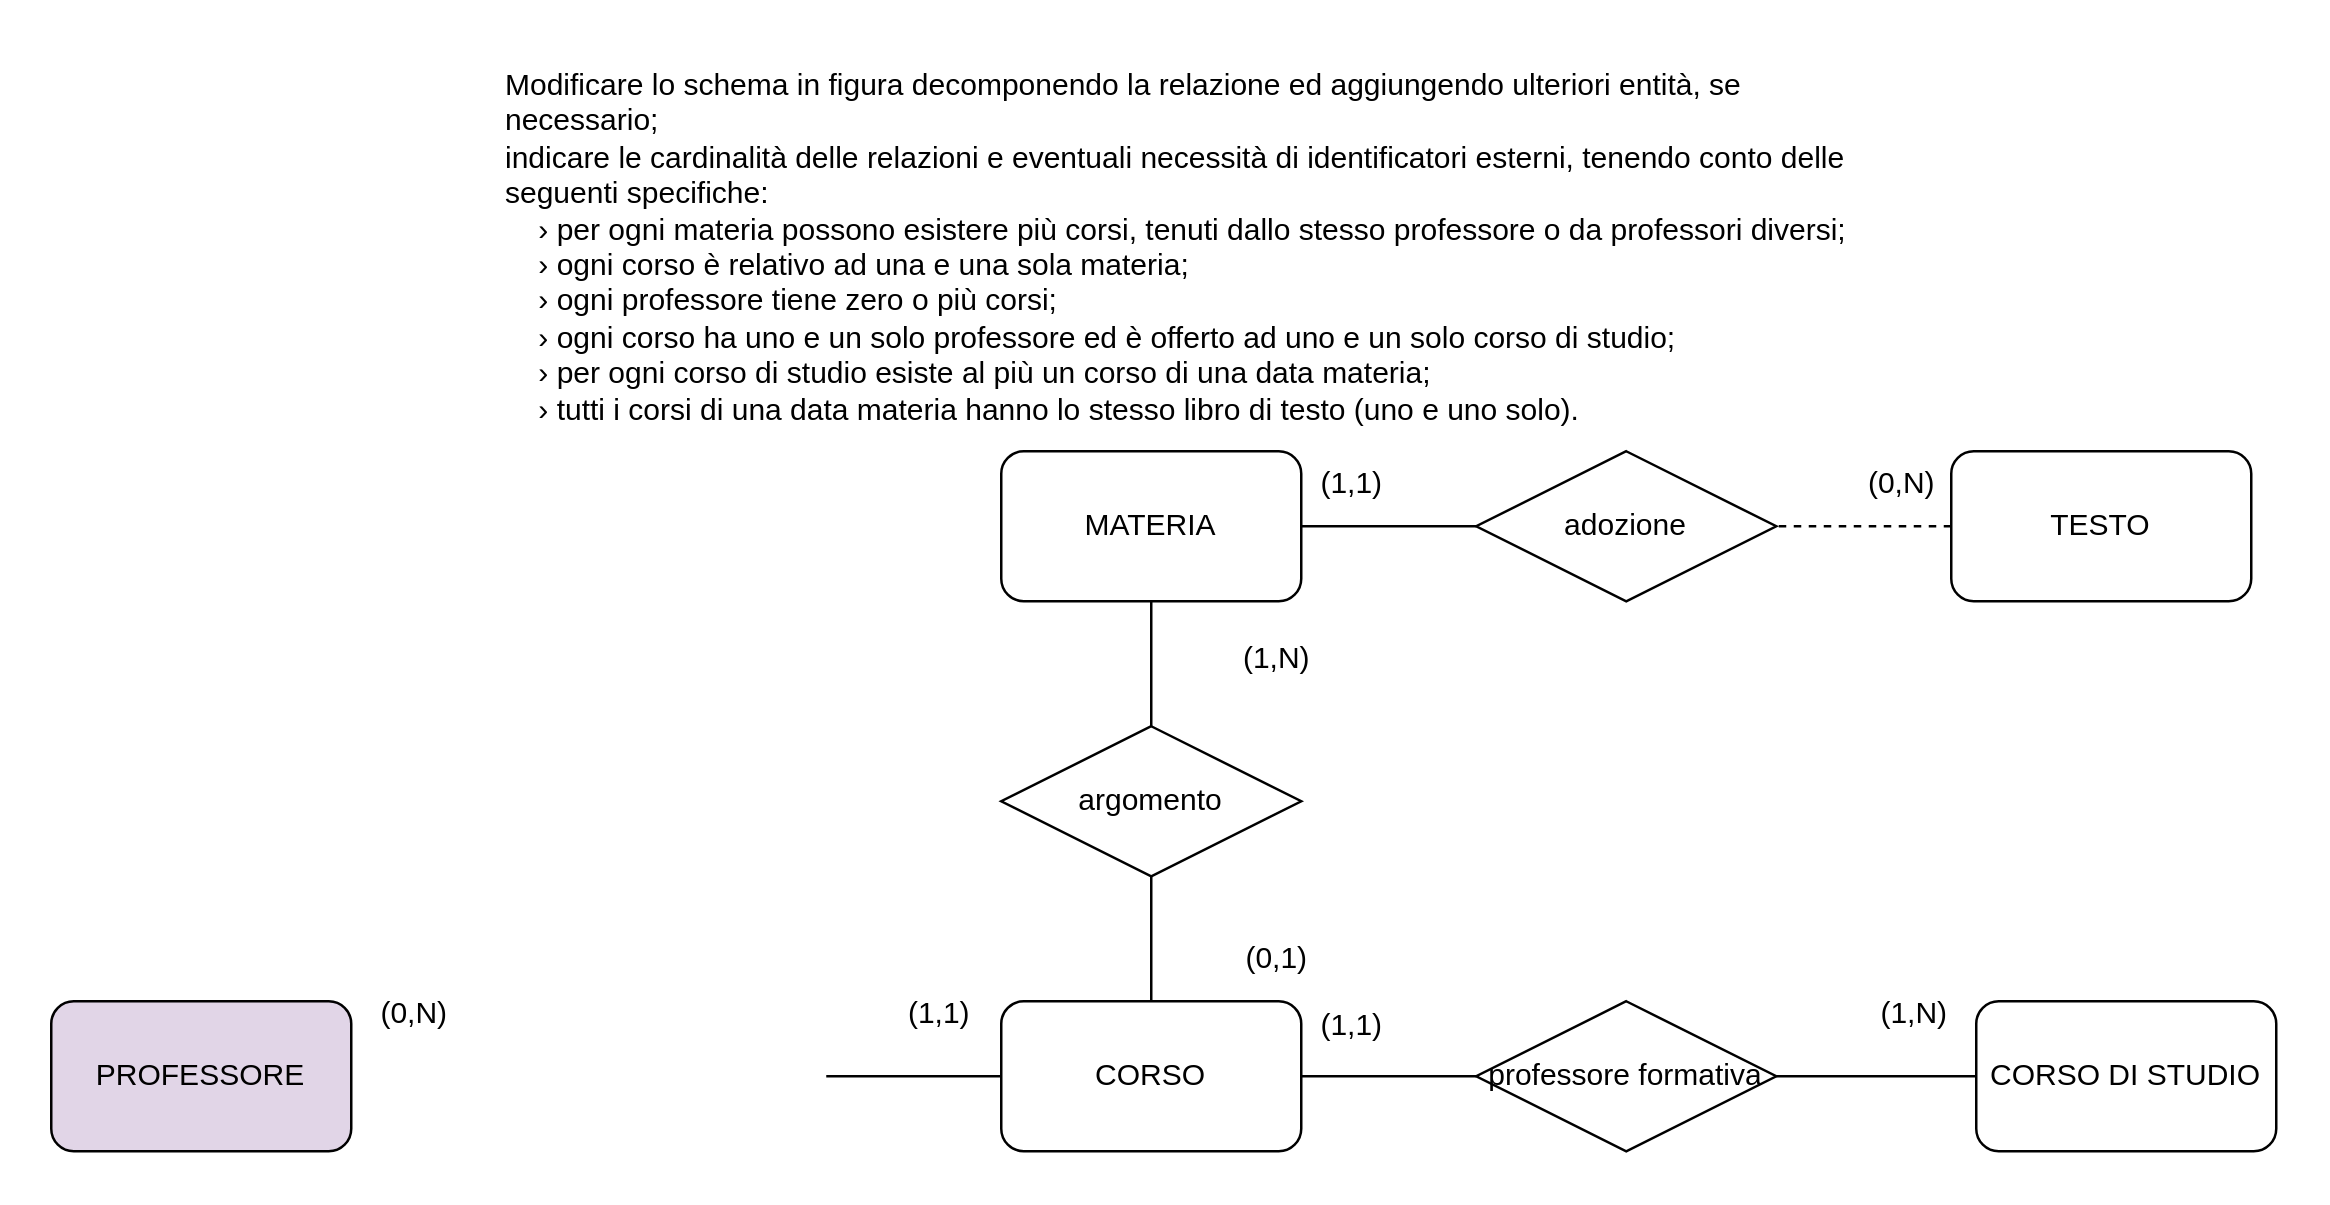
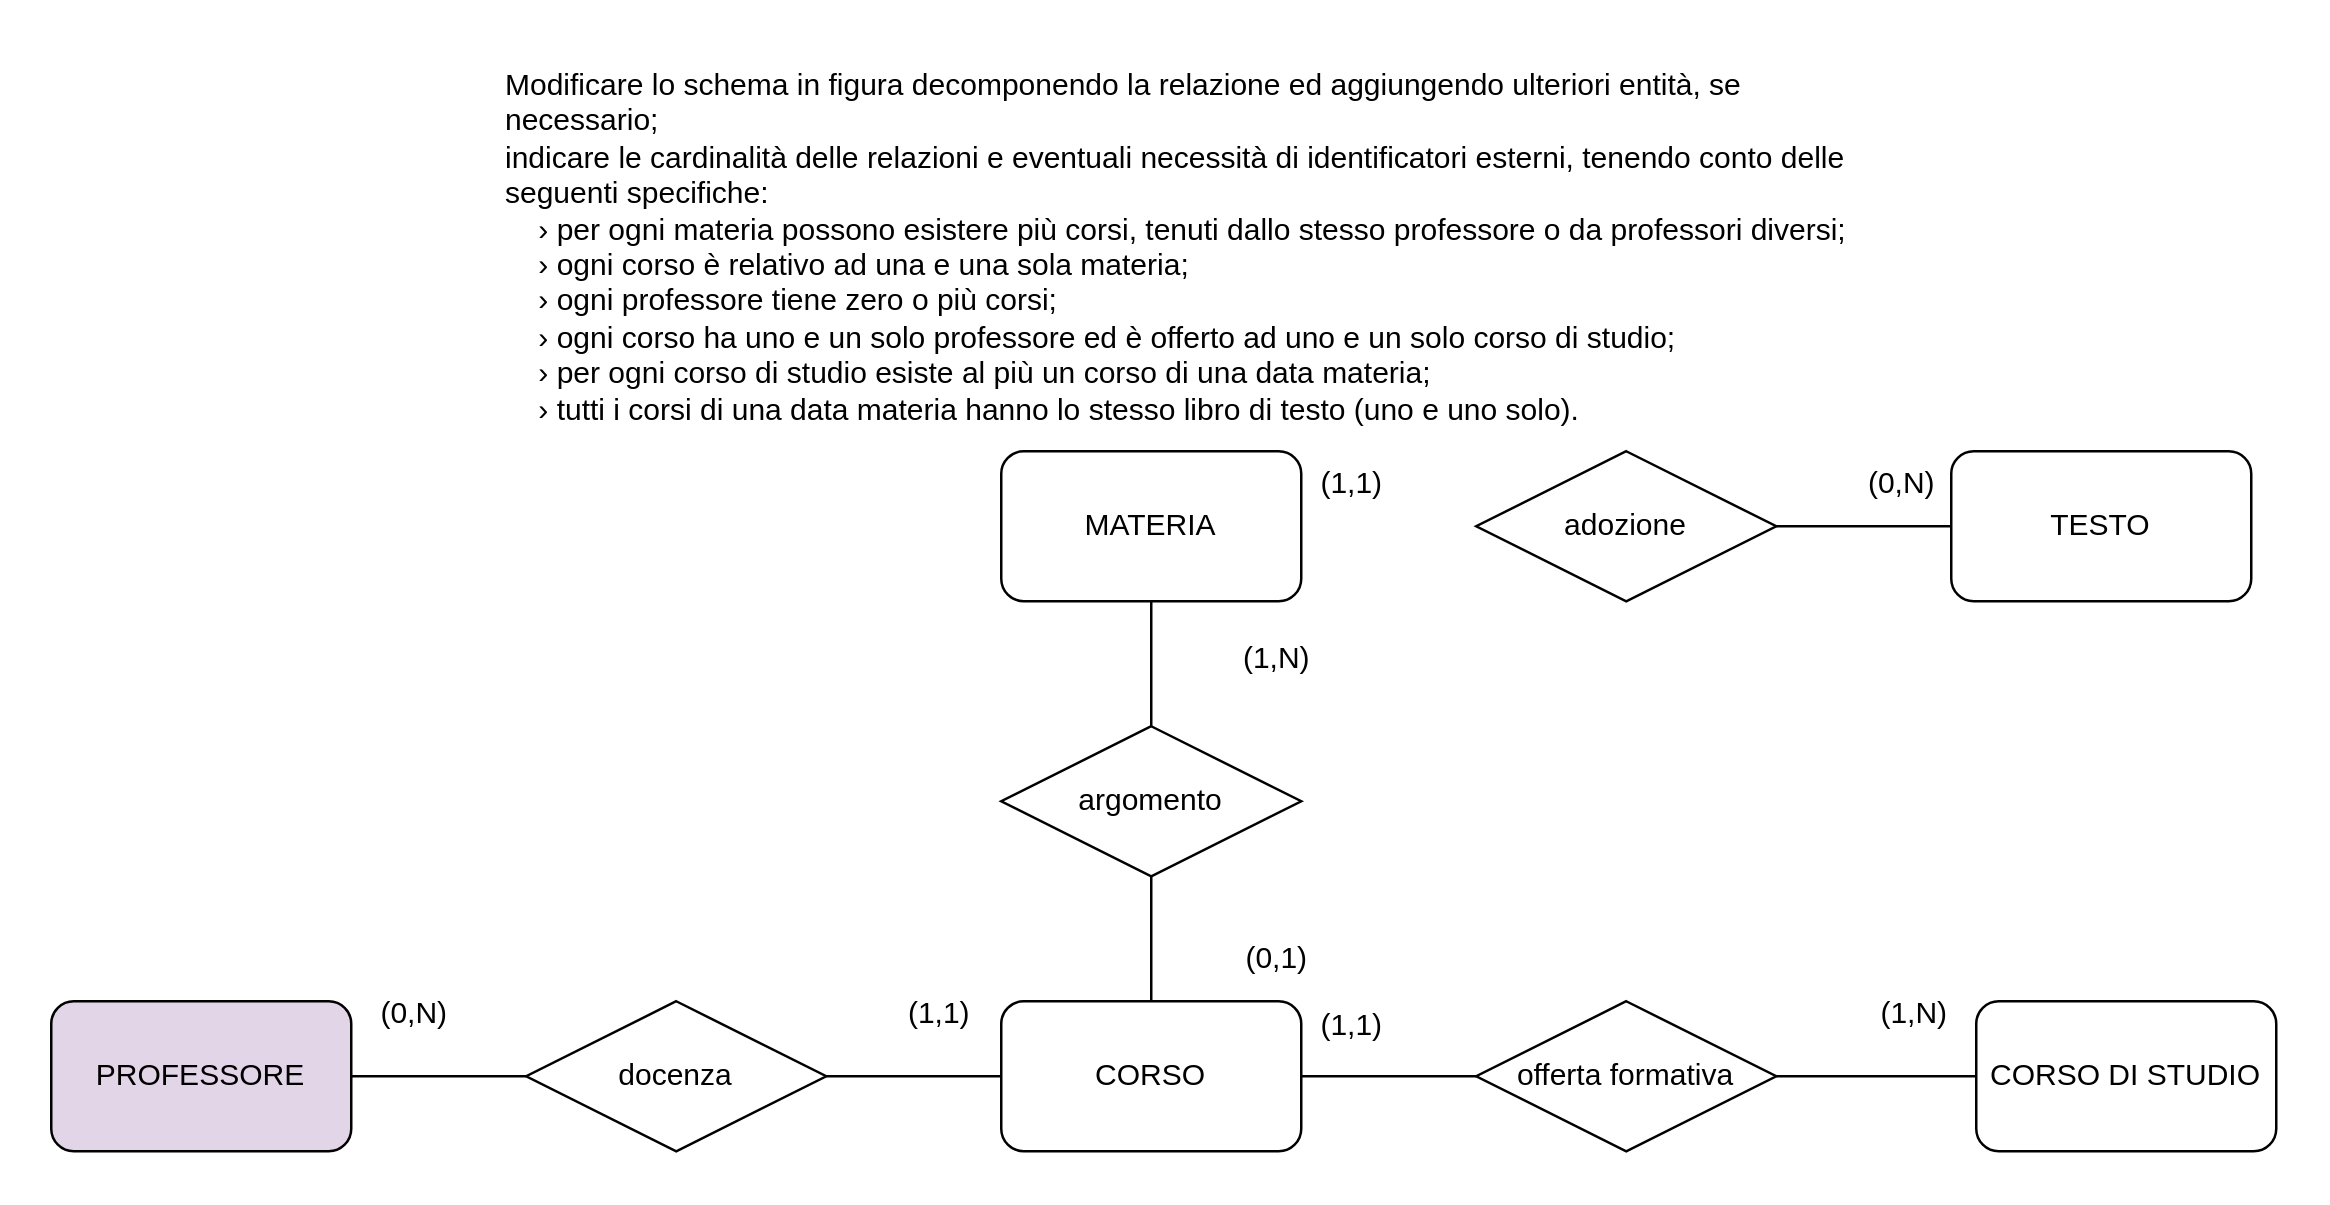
edge "MATERIA" -- "adozione": removed
edge "adozione" -- "TESTO": style dashed -> solid
edge "PROFESSORE" -- "docenza": added
node "docenza": added
node "professore formativa": label "professore formativa" -> "offerta formativa"
